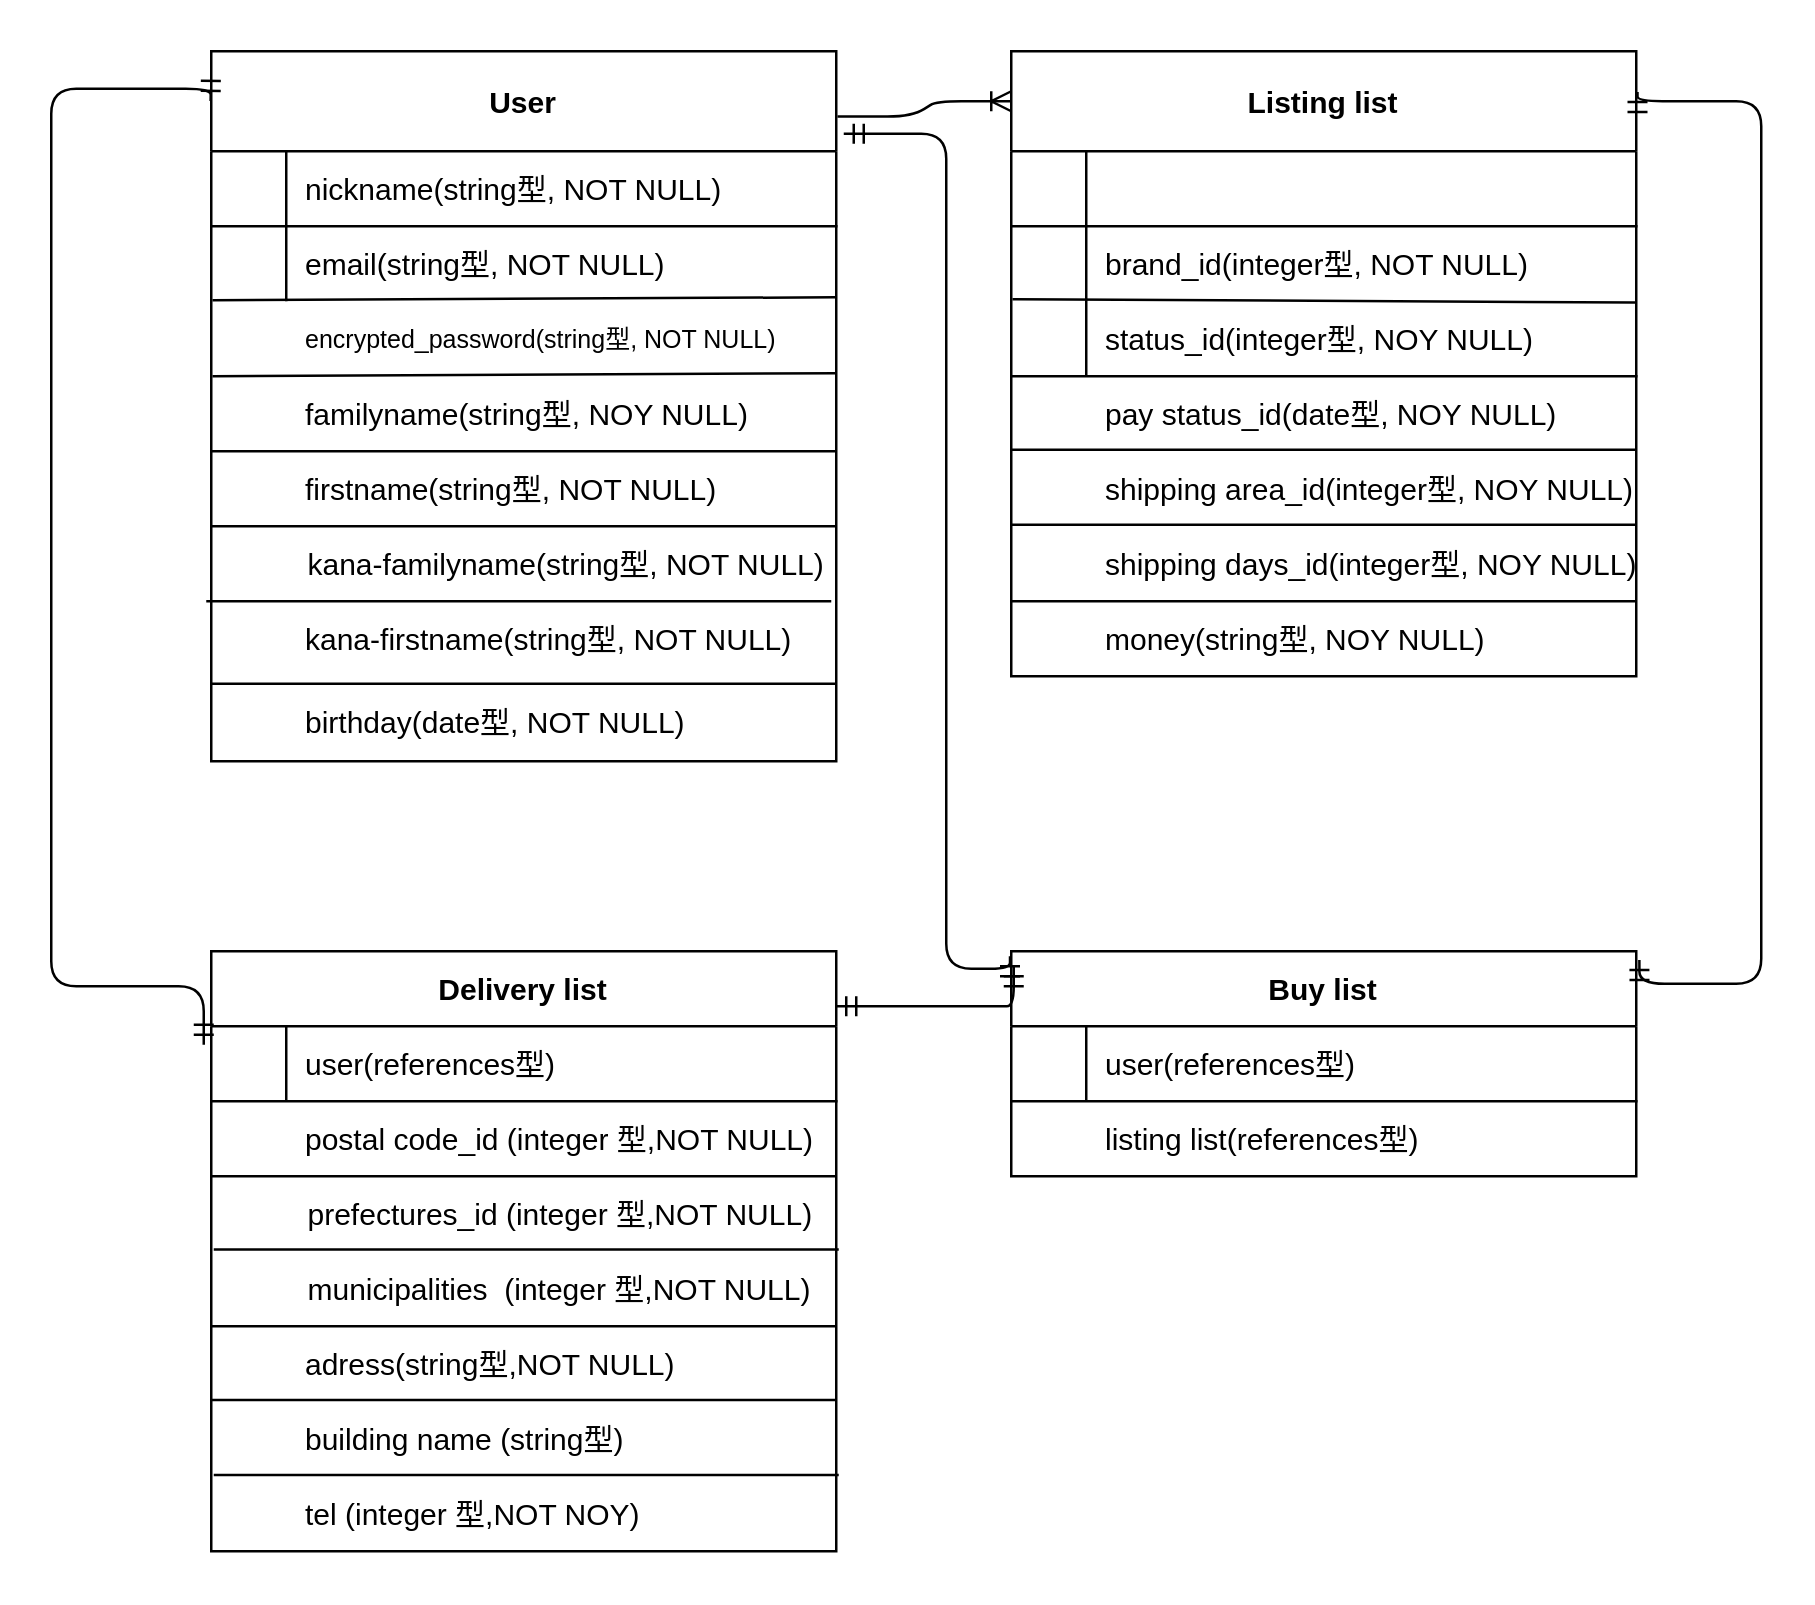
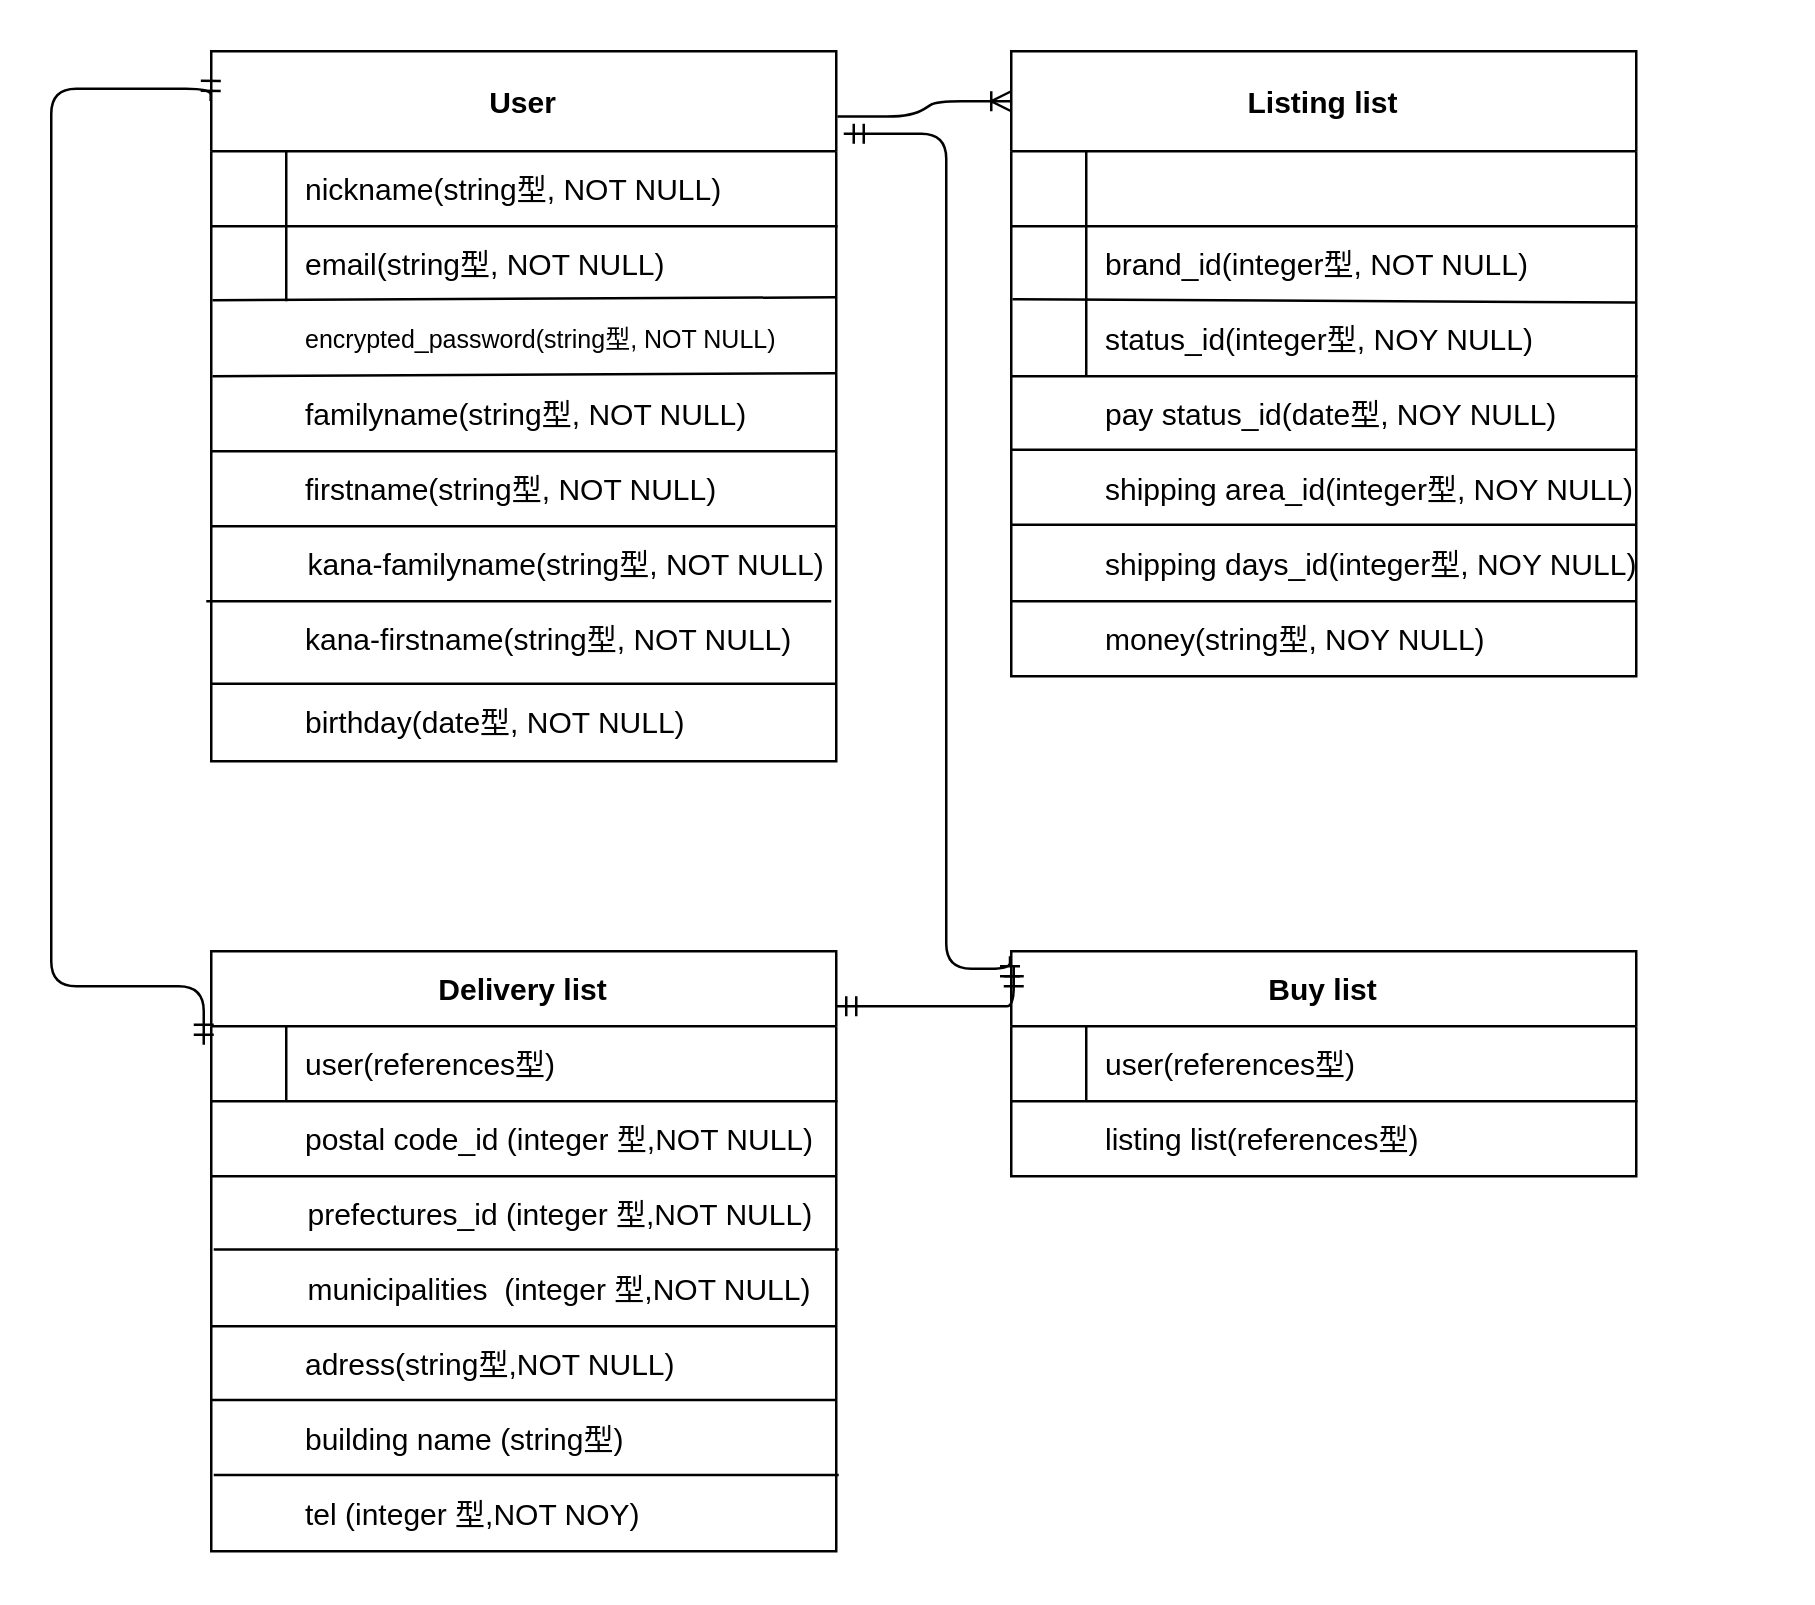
node "familyname(string型, NOY NULL)": label "familyname(string型, NOY NULL)" -> "familyname(string型, NOT NULL)"
edge "Listing list" -- "Buy list": removed
